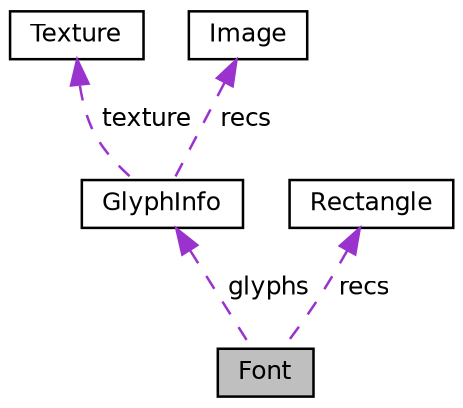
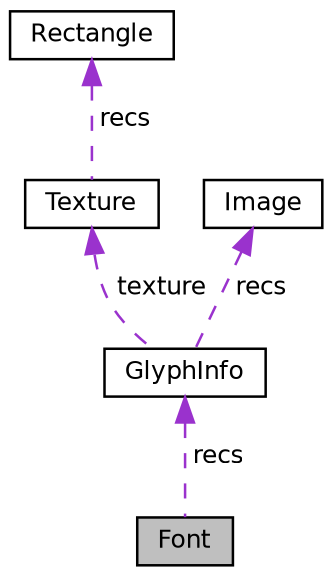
edge "Font" -> "GlyphInfo": label " glyphs" -> " recs"
edge "Font" -> "Rectangle": now "Texture" -> "Rectangle"
